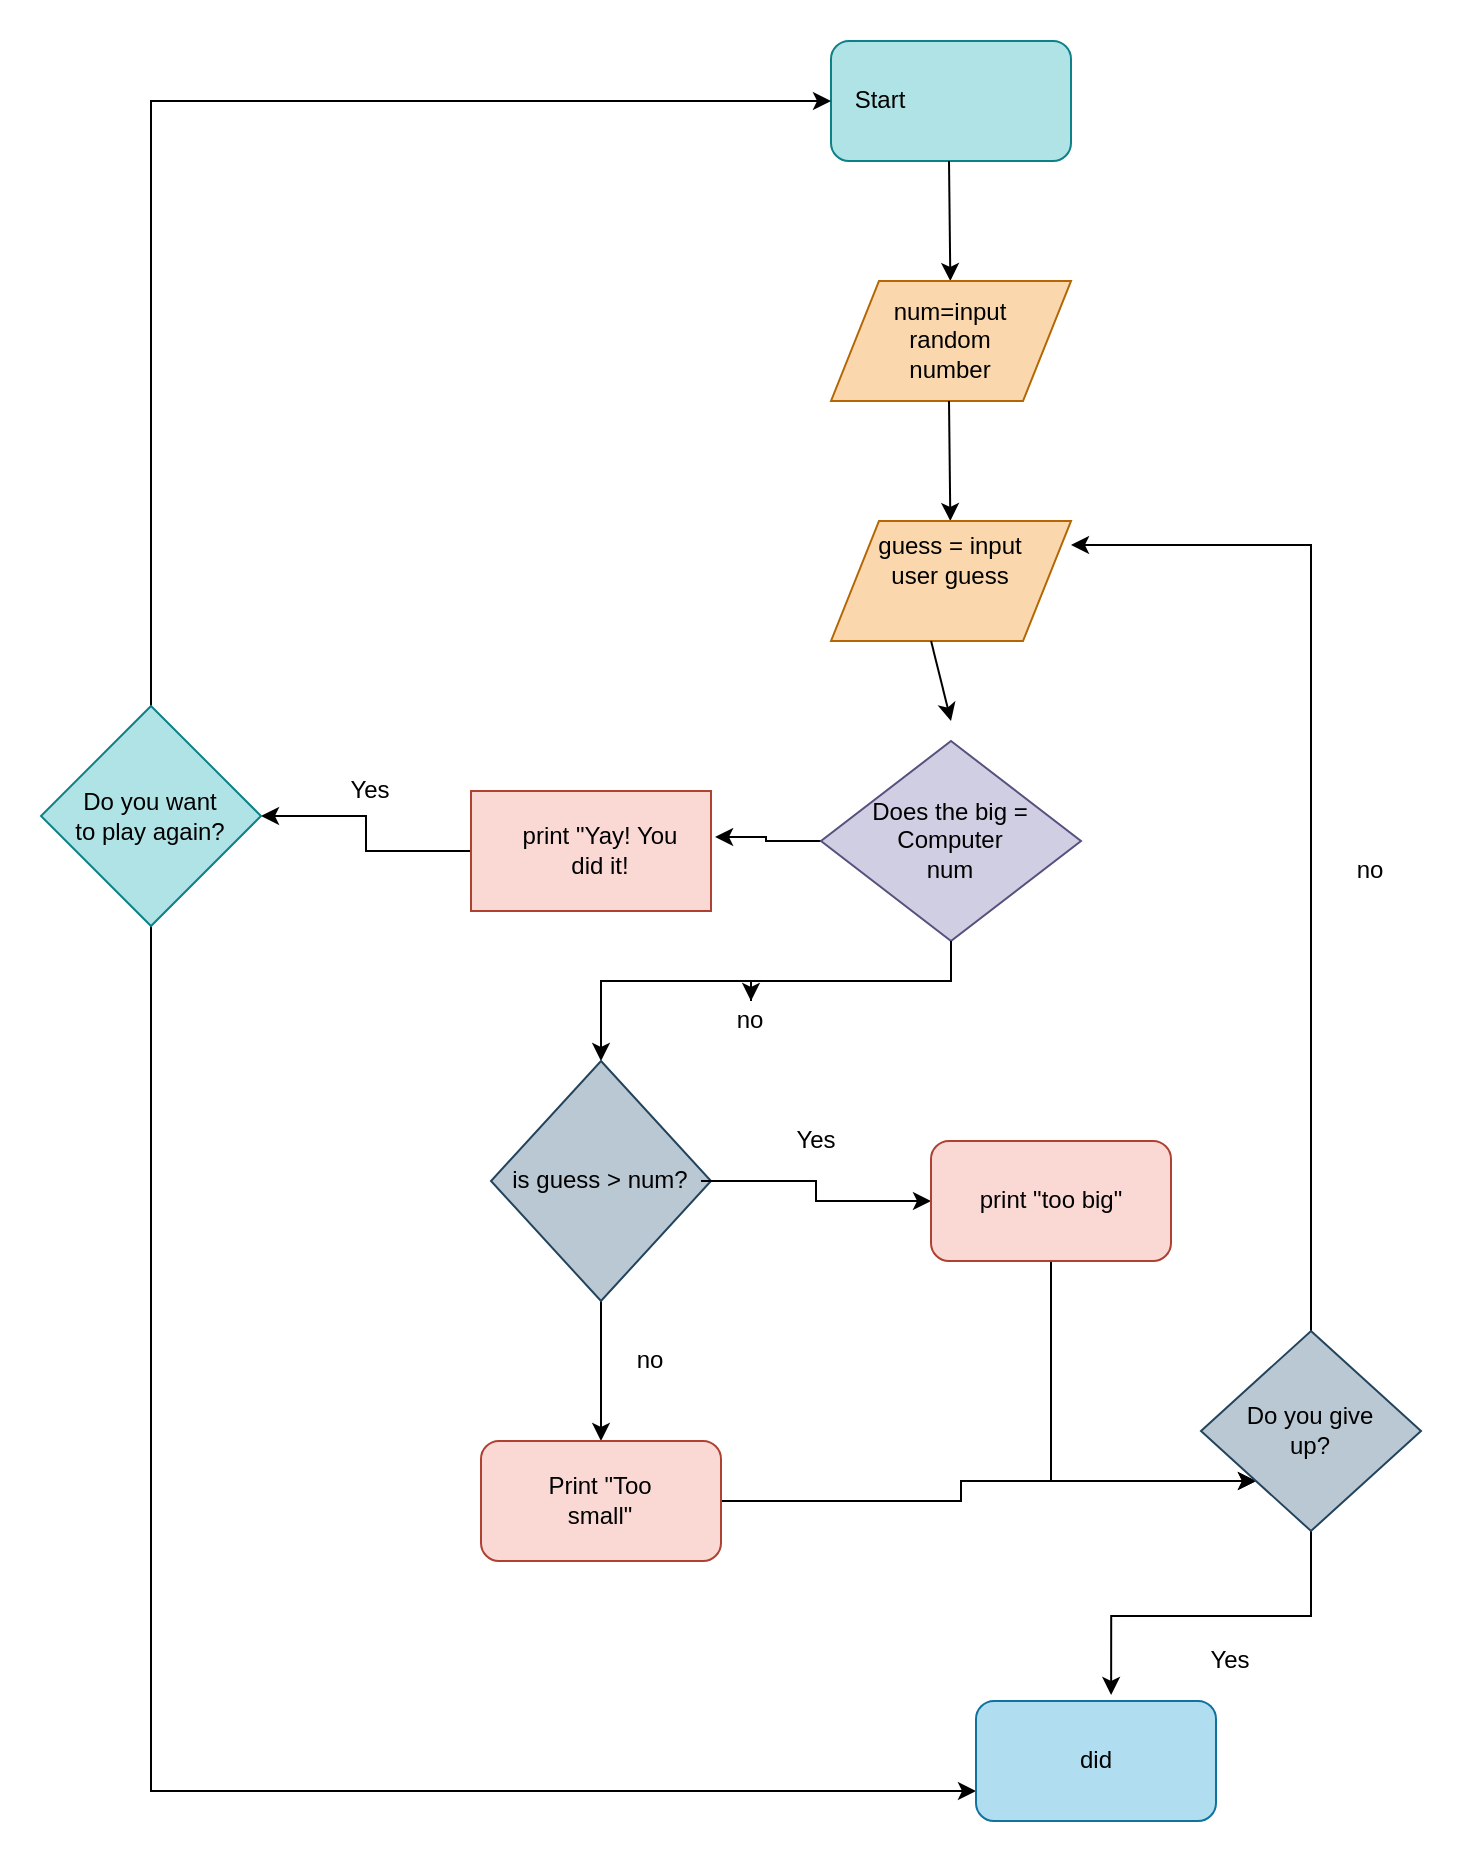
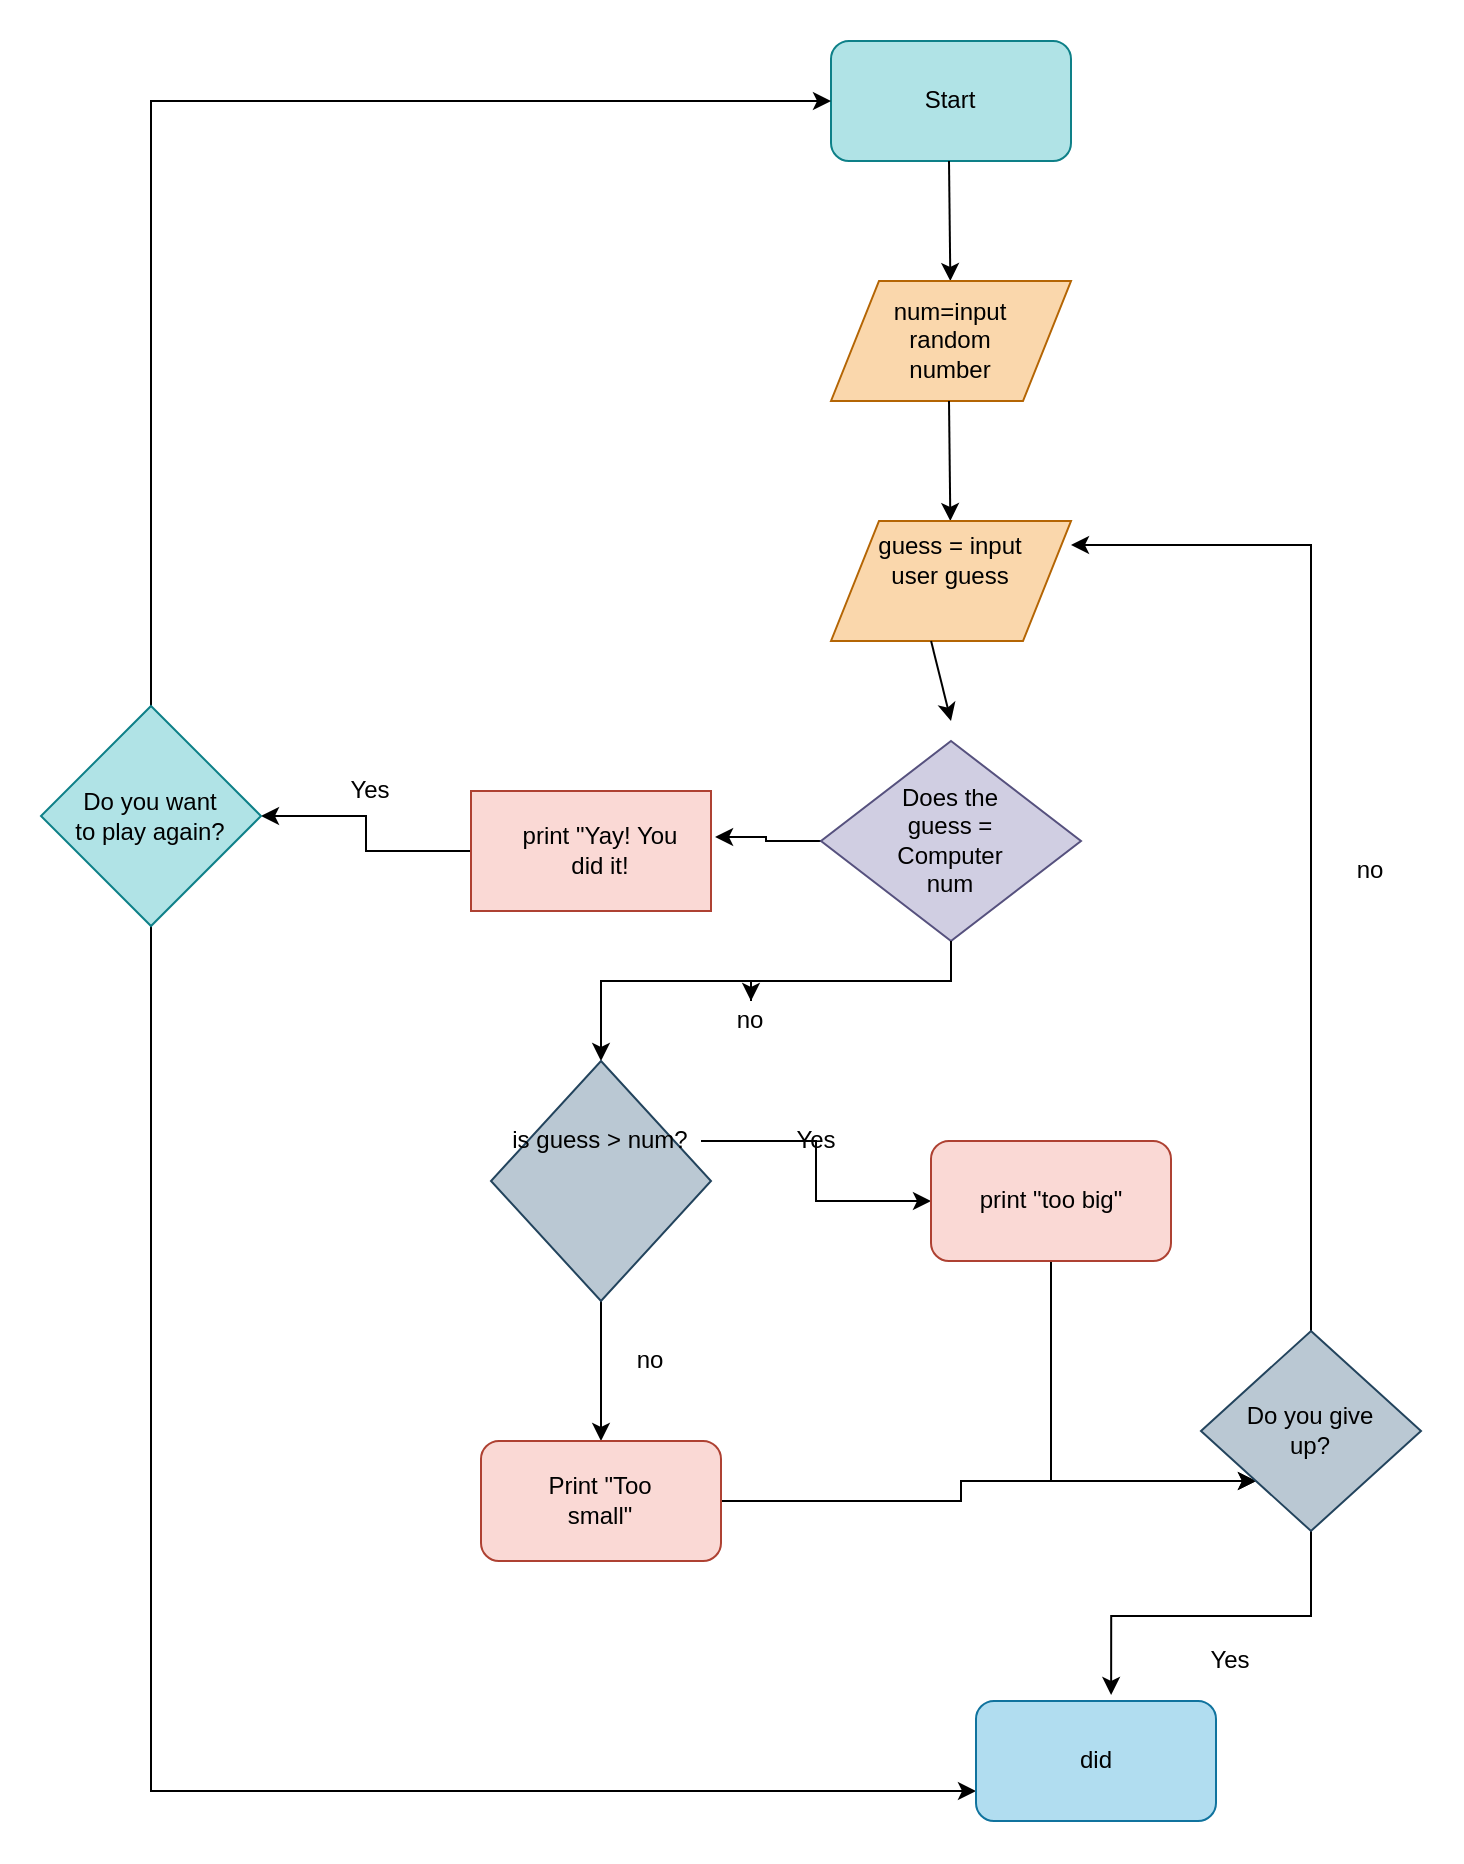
node "Start": moved (881, 101) -> (951, 101)
node "Does the big = Computer num": label "Does the big = Computer num" -> "Does the guess = Computer num"
node "is guess > num?": moved (601, 1181) -> (601, 1141)
